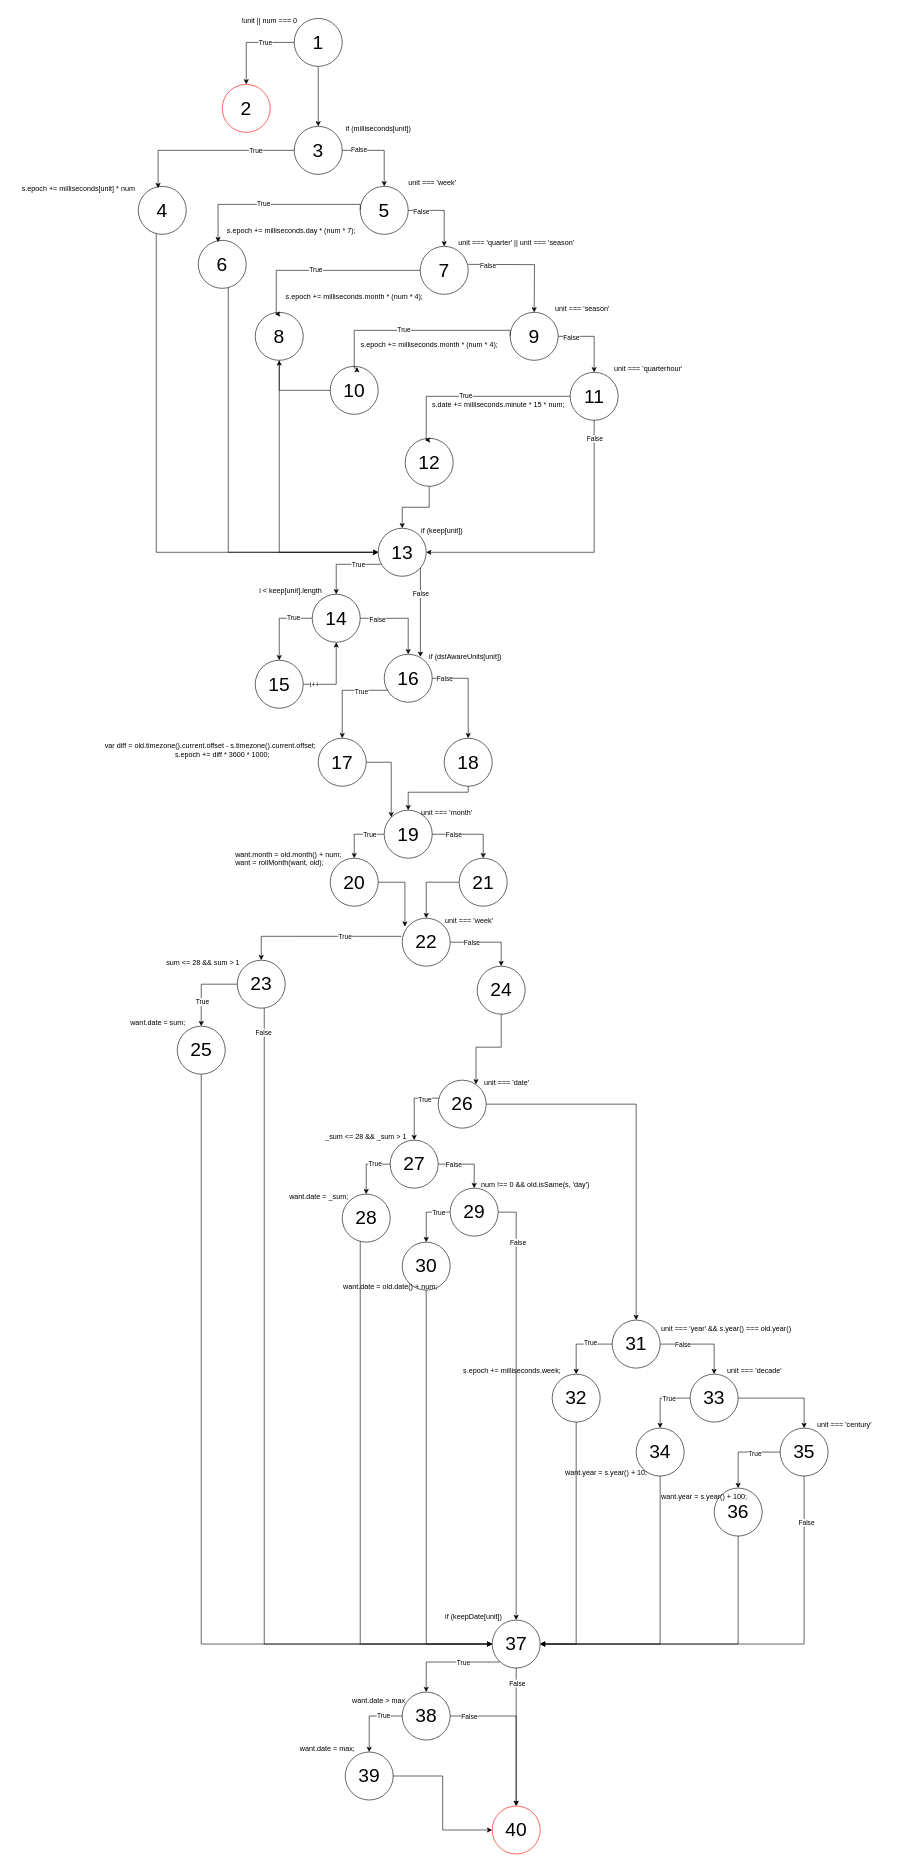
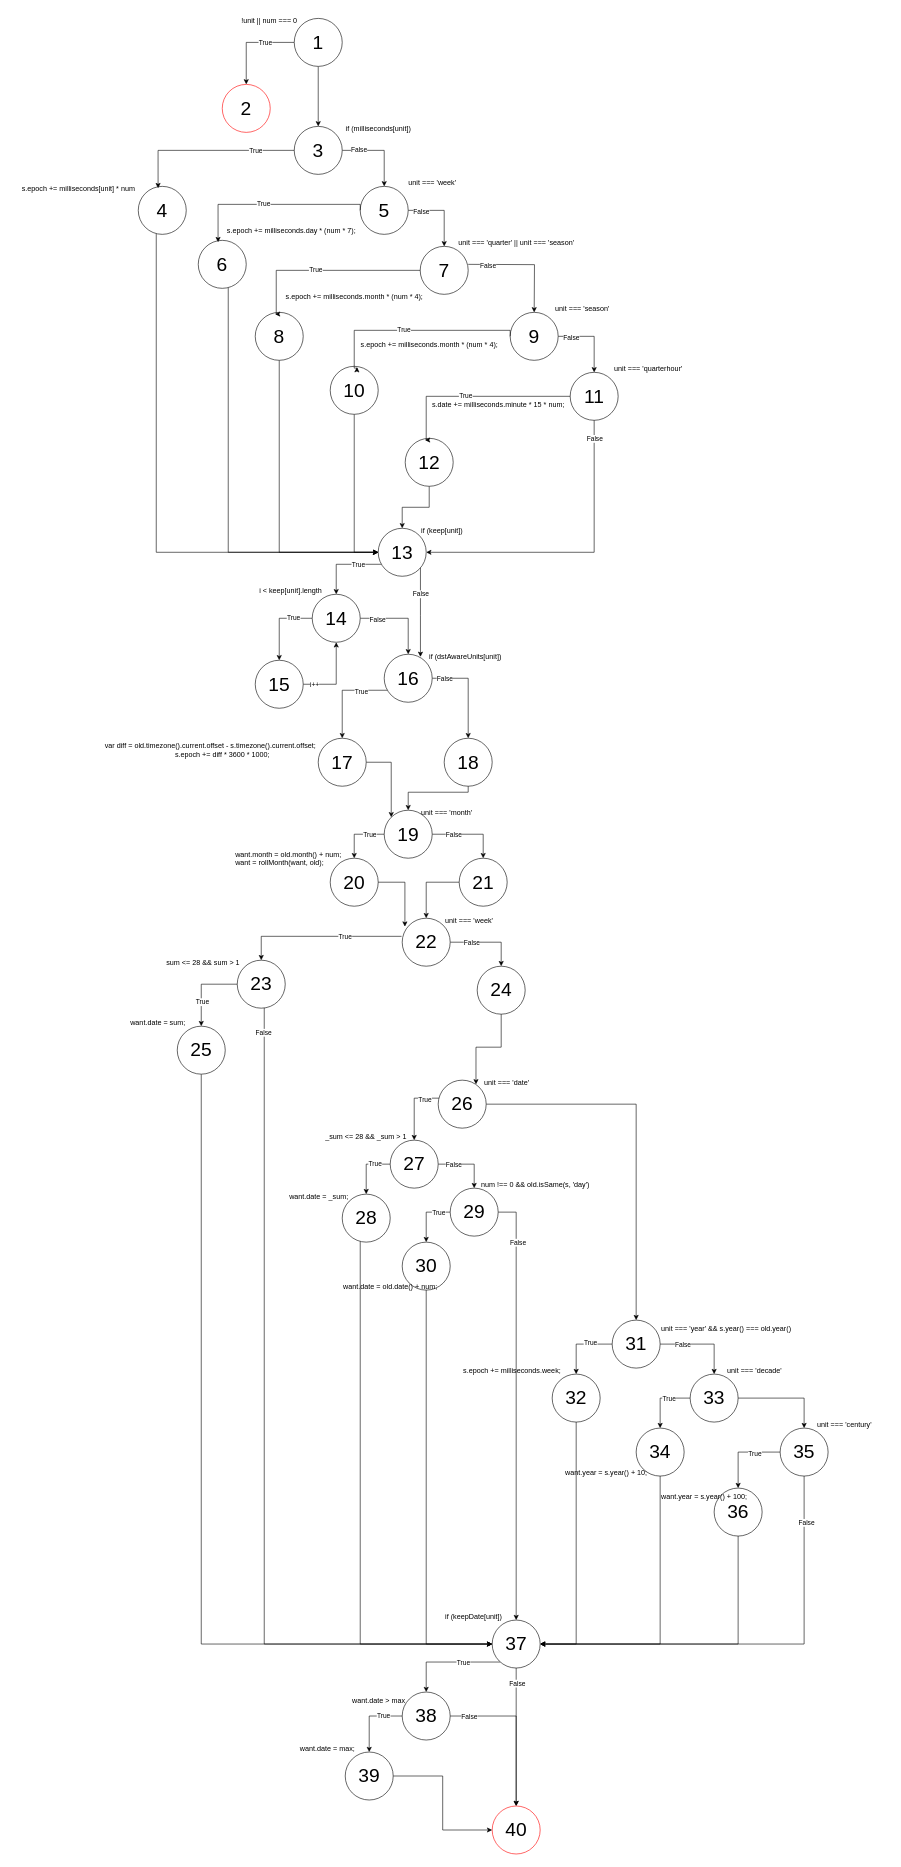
edge "10" -> "8": now "10" -> "13"
